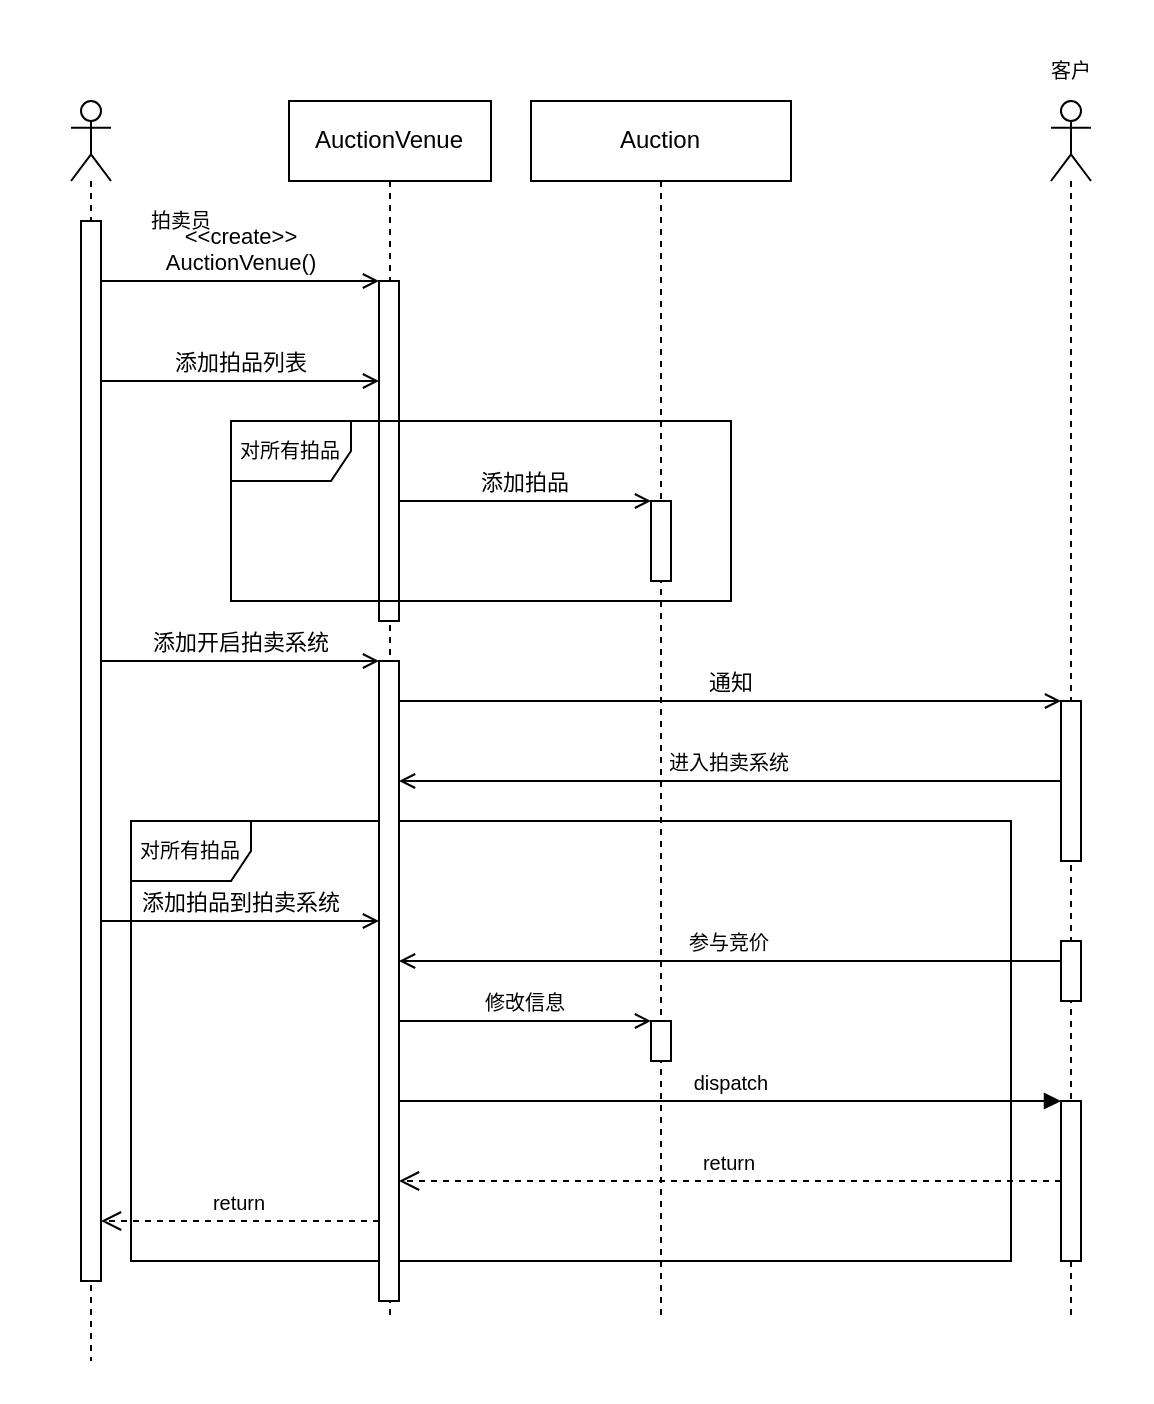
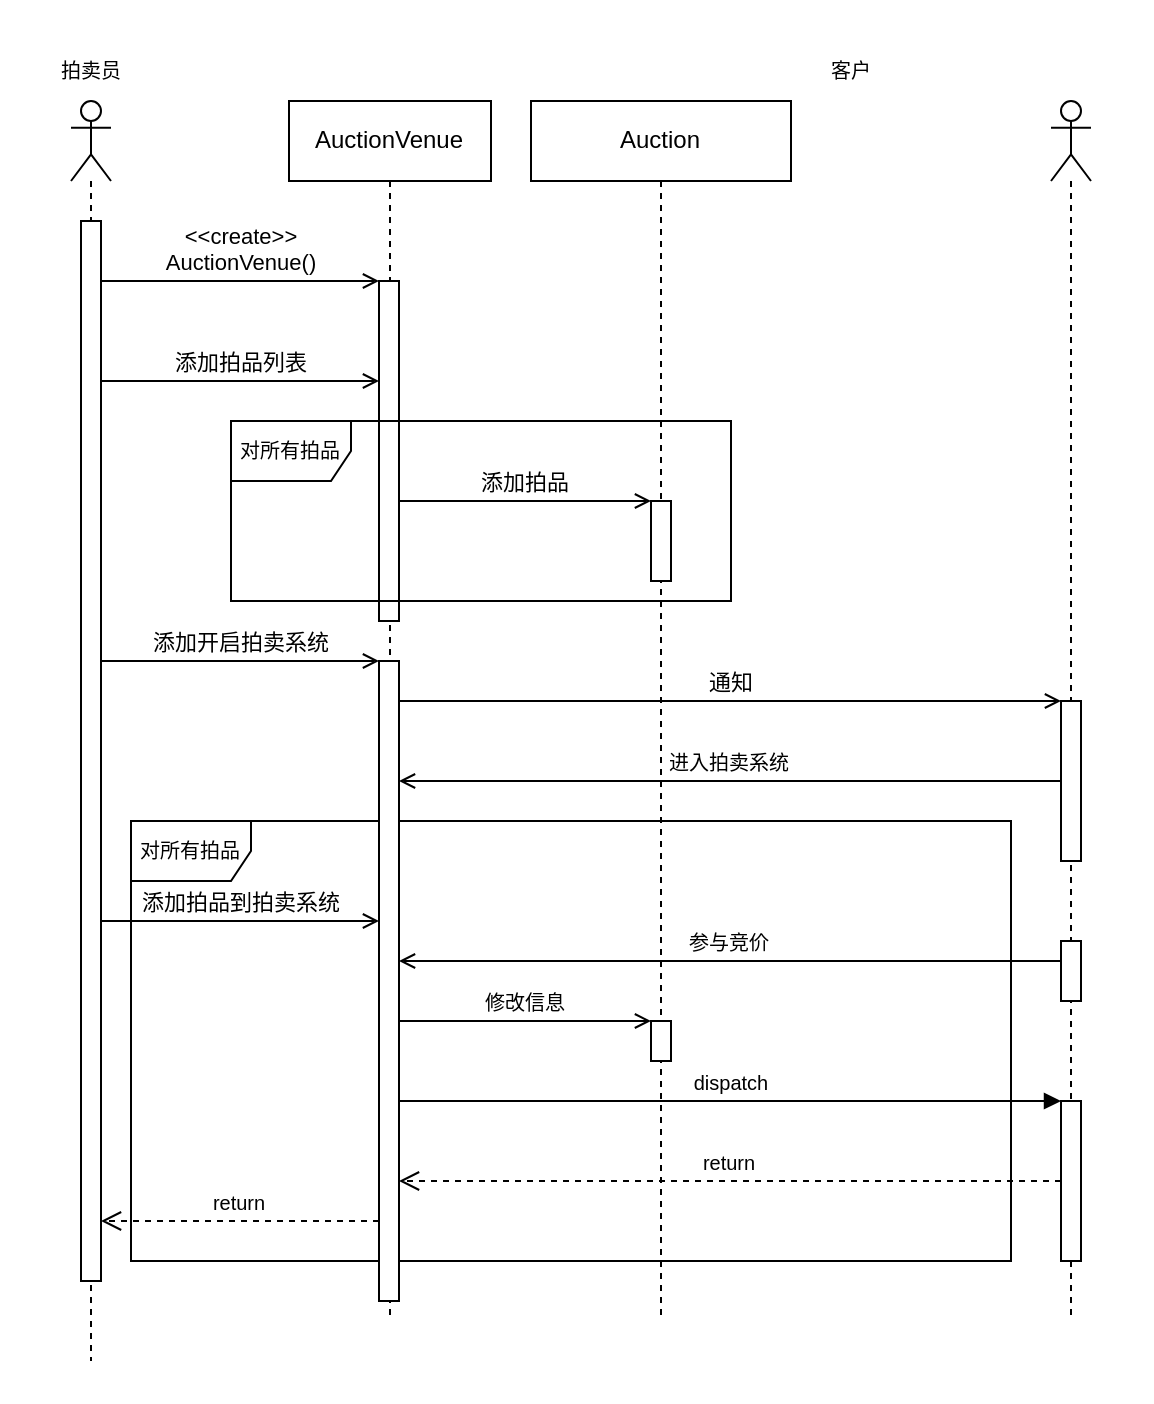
node "客户": moved (1071, 71) -> (851, 71)
node "拍卖员": moved (181, 221) -> (91, 71)
